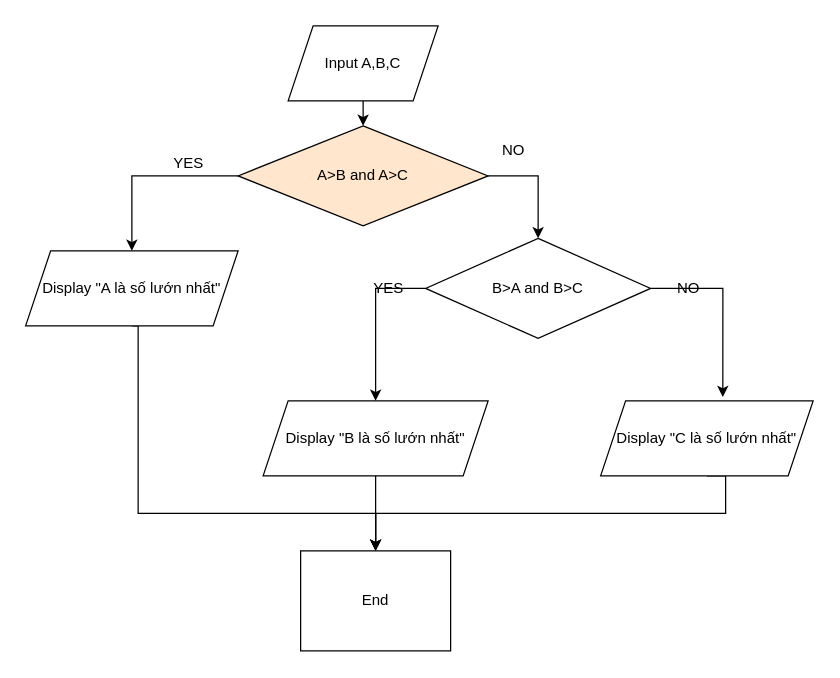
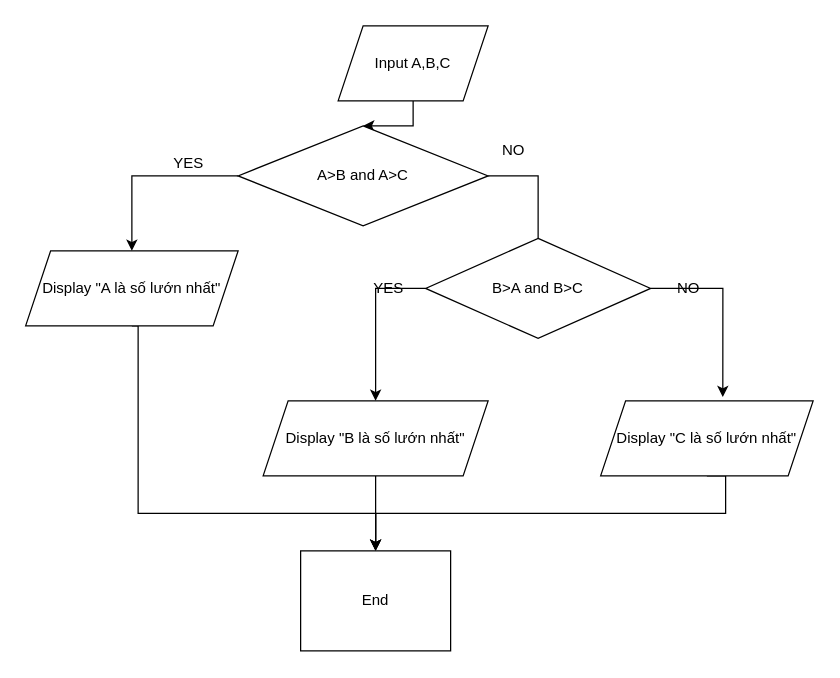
node "Input A,B,C": moved (363, 63) -> (413, 63)
node "A>B and A>C": fillcolor #ffe6cc -> #ffffff
edge "A>B and A>C" -> "B>A and B>C": arrowhead classic -> none
